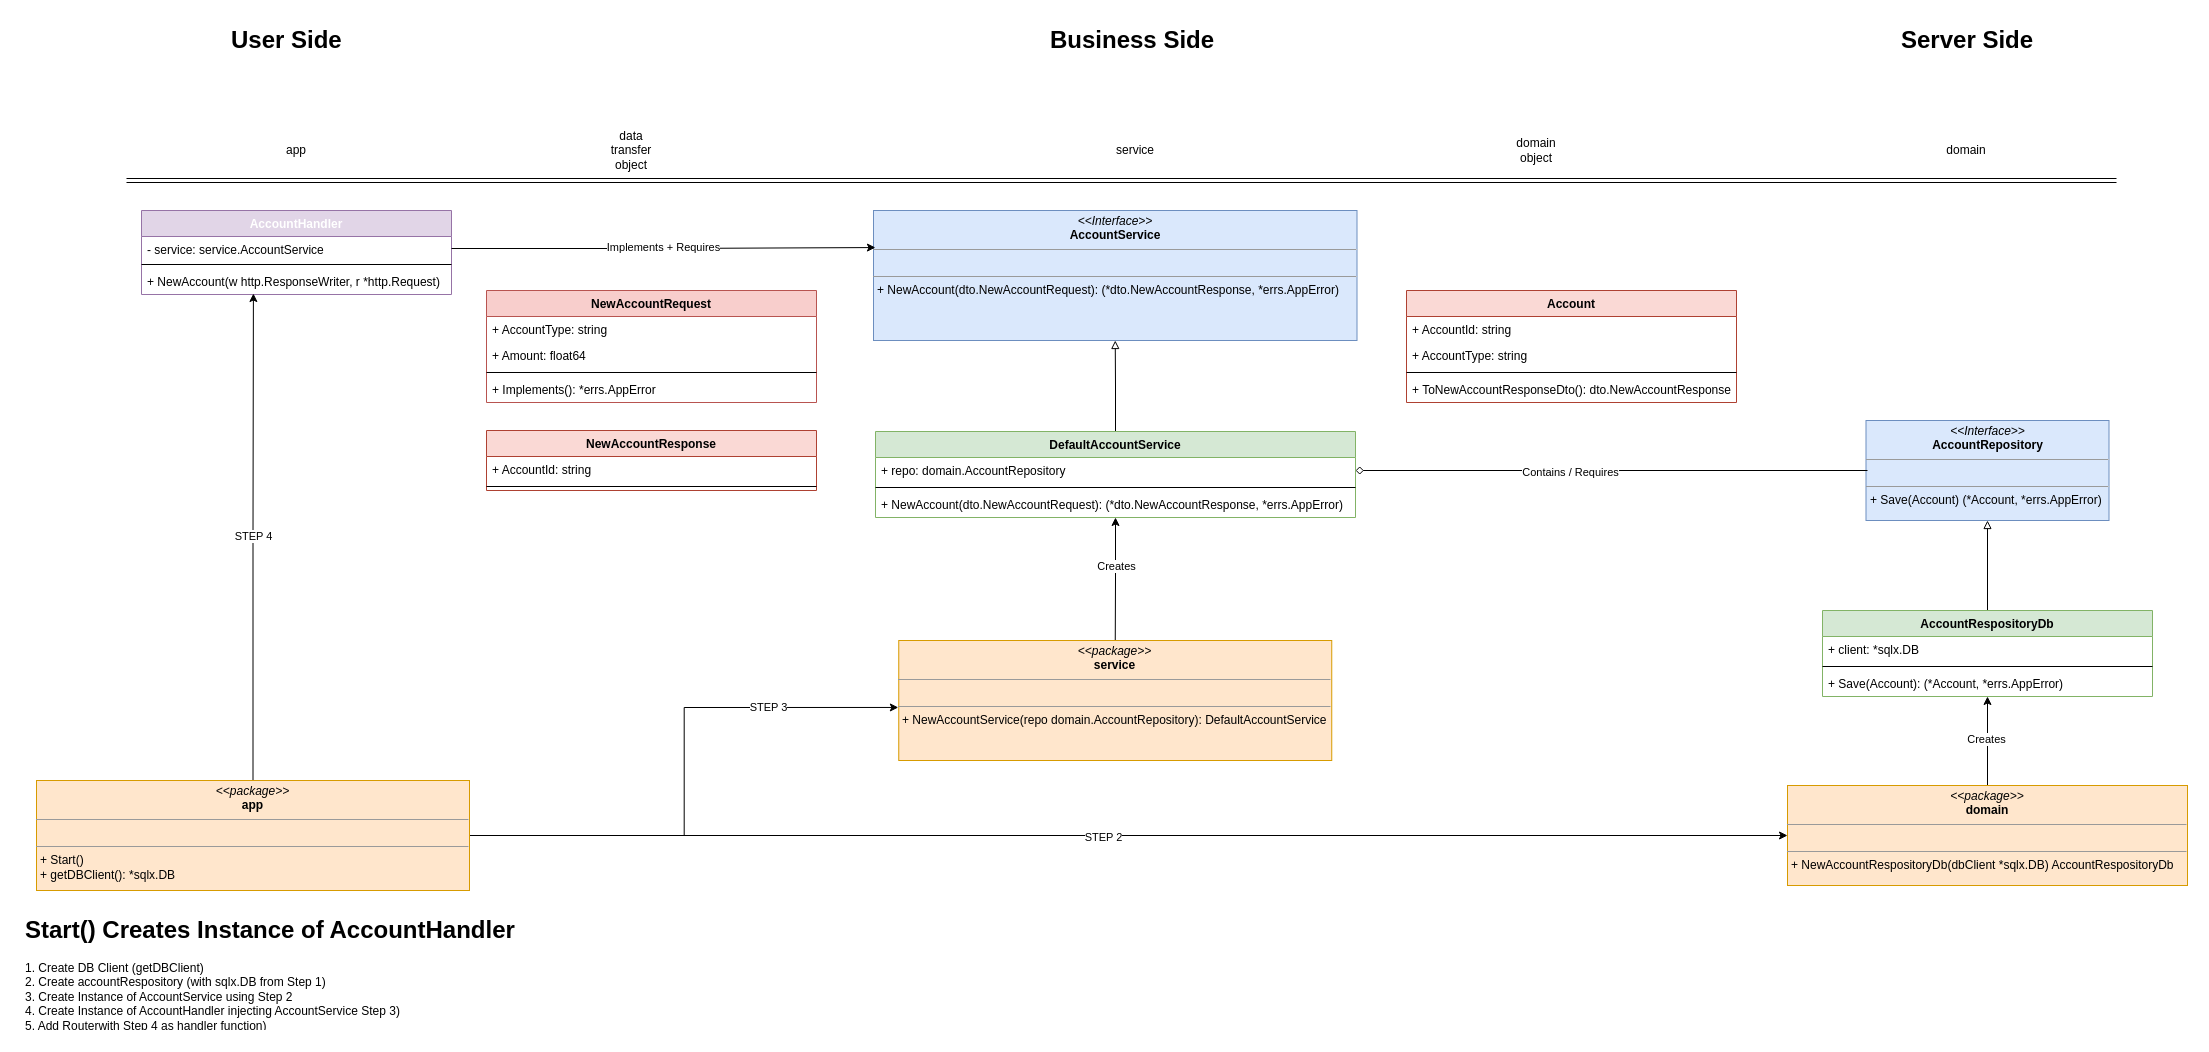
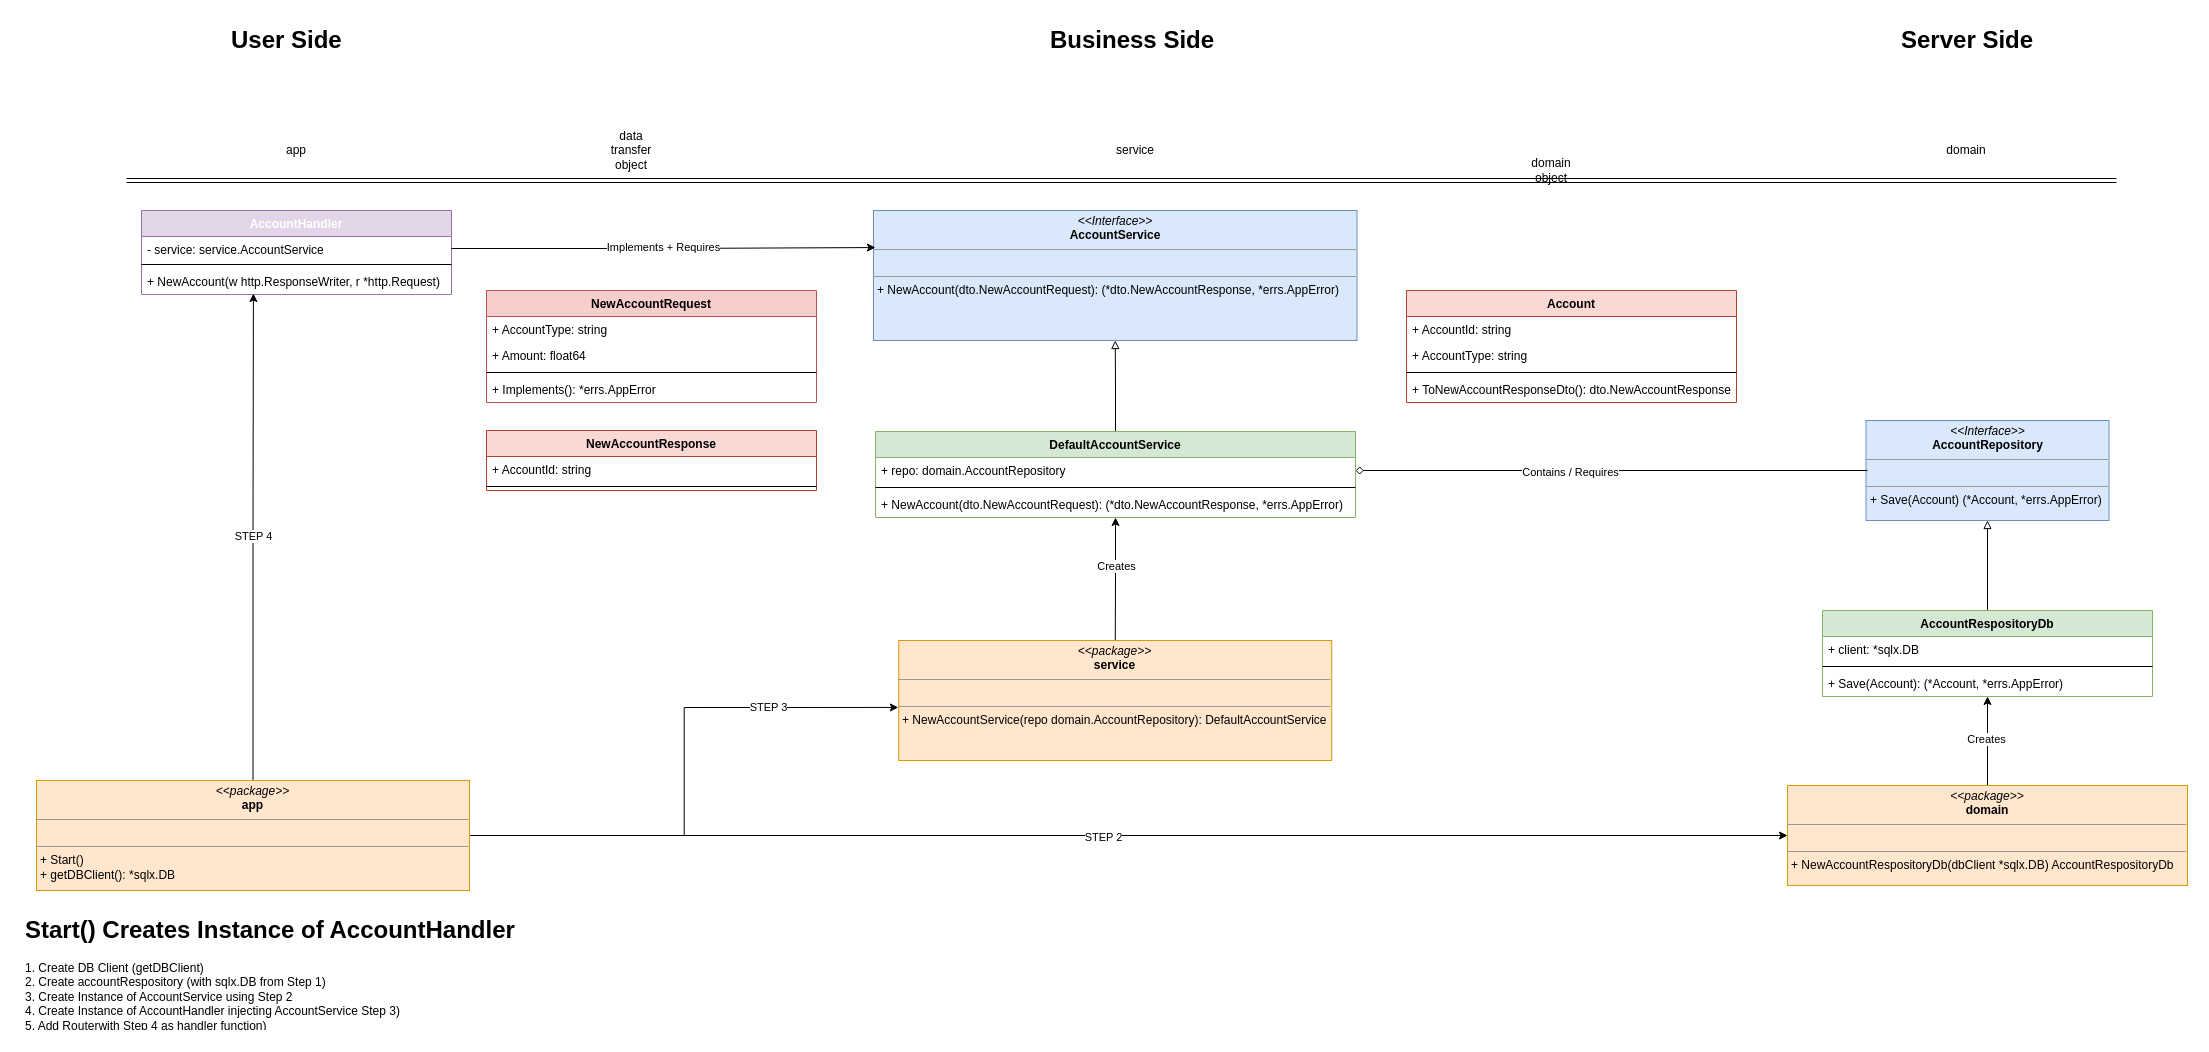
node "domain object": moved (1537, 151) -> (1552, 171)
